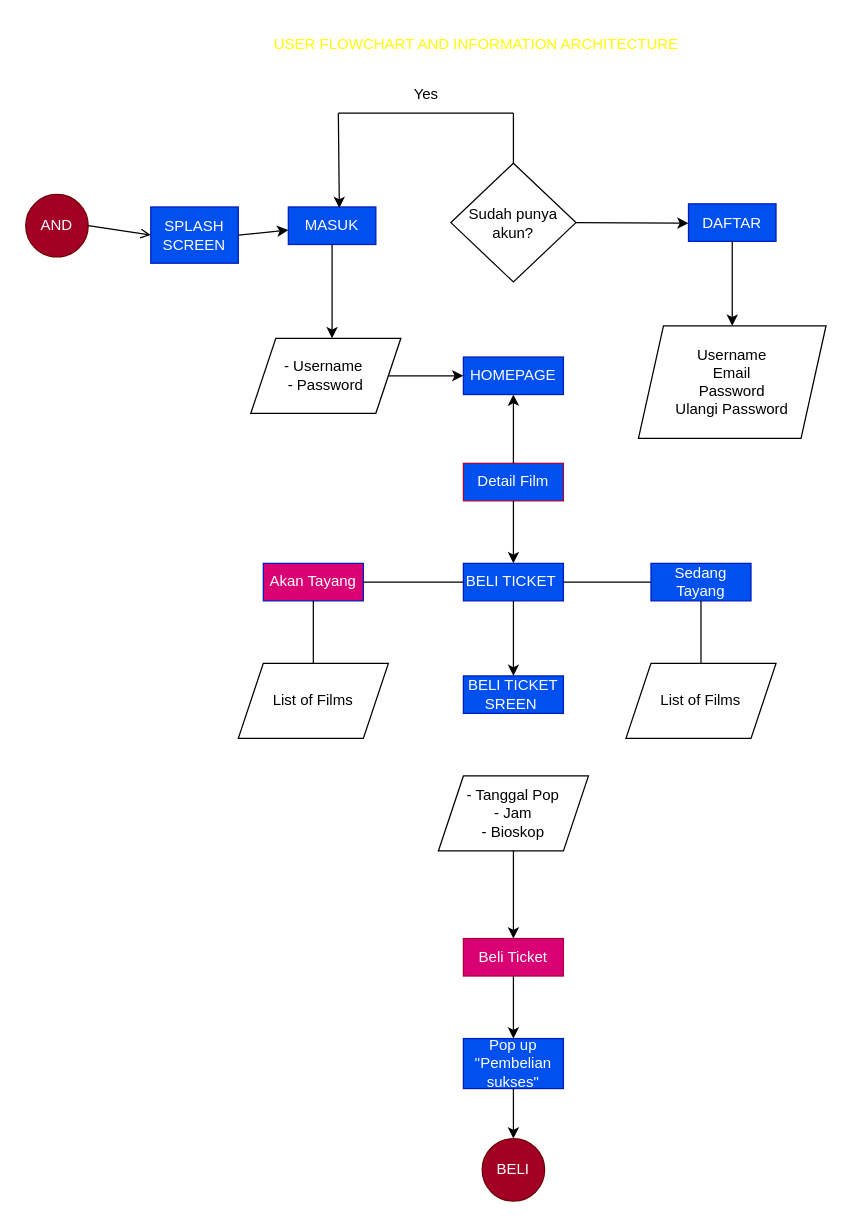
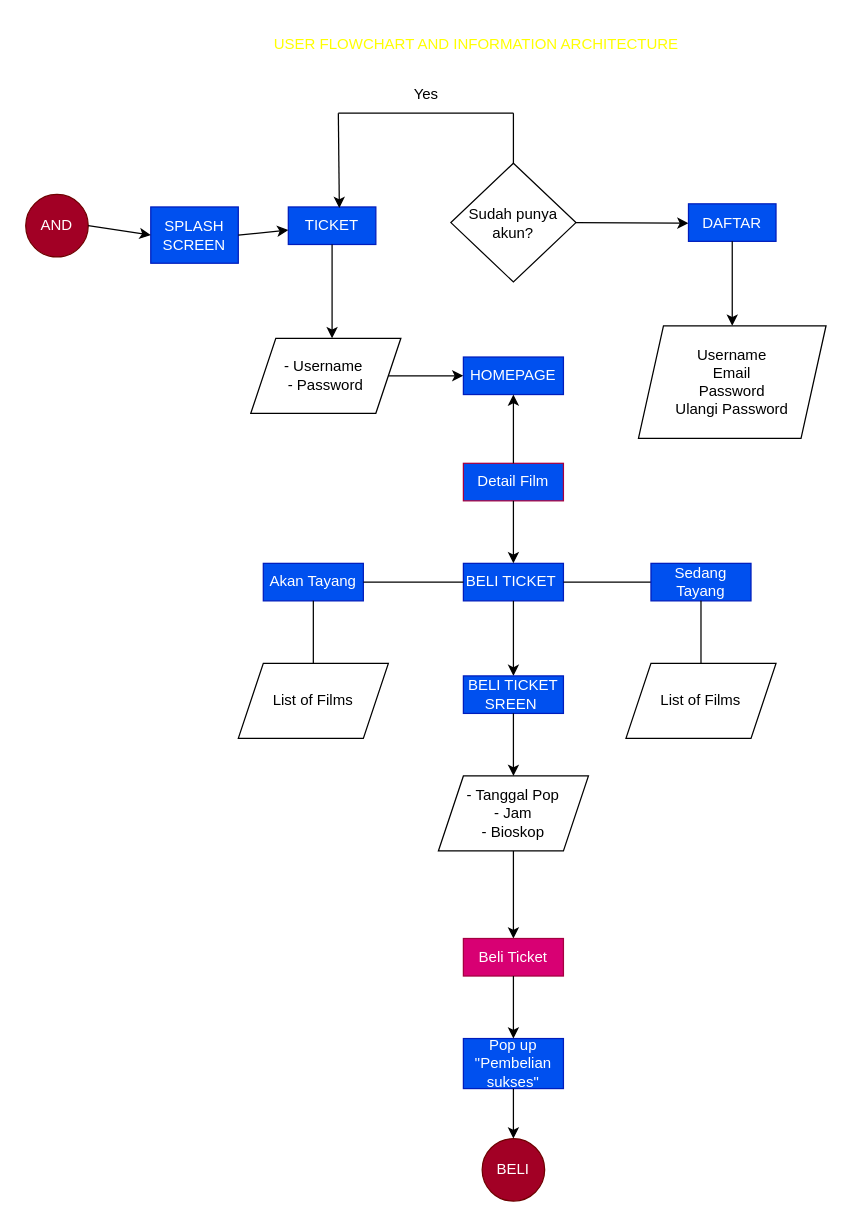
node "MASUK": label "MASUK" -> "TICKET"
edge "AND" -> "SPLASH SCREEN": arrowhead open -> classic
node "Akan Tayang": fillcolor #d80073 -> #0050ef
edge "BELI TICKET SREEN" -> "- Tanggal Pop - Jam - Bioskop": added
